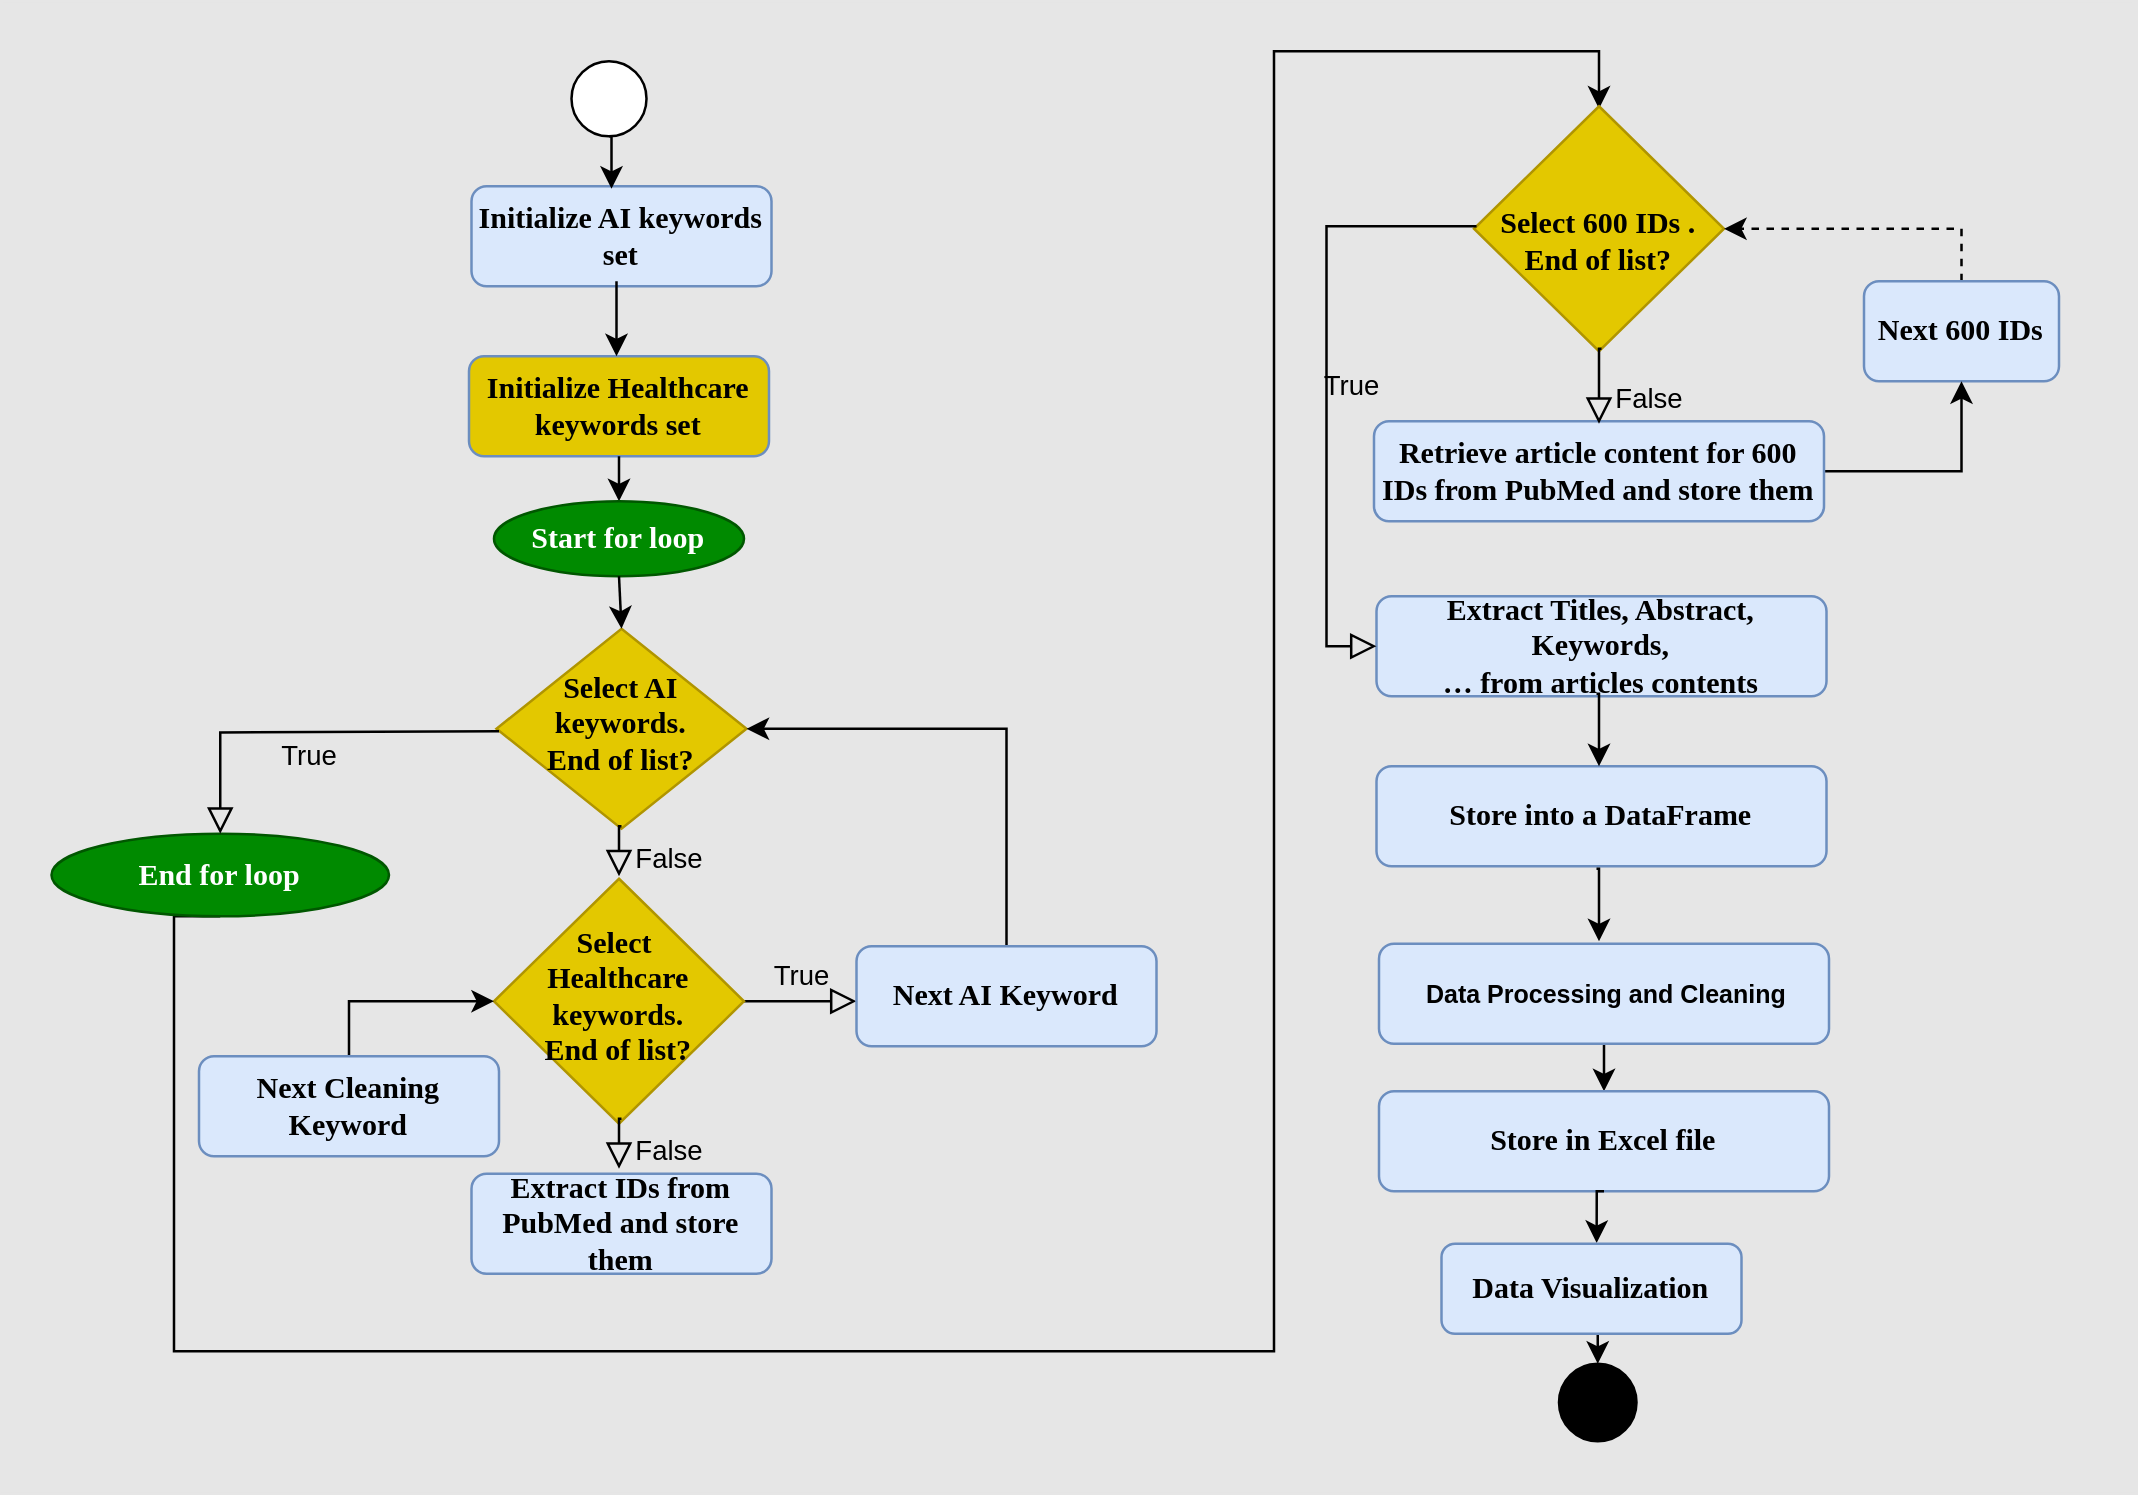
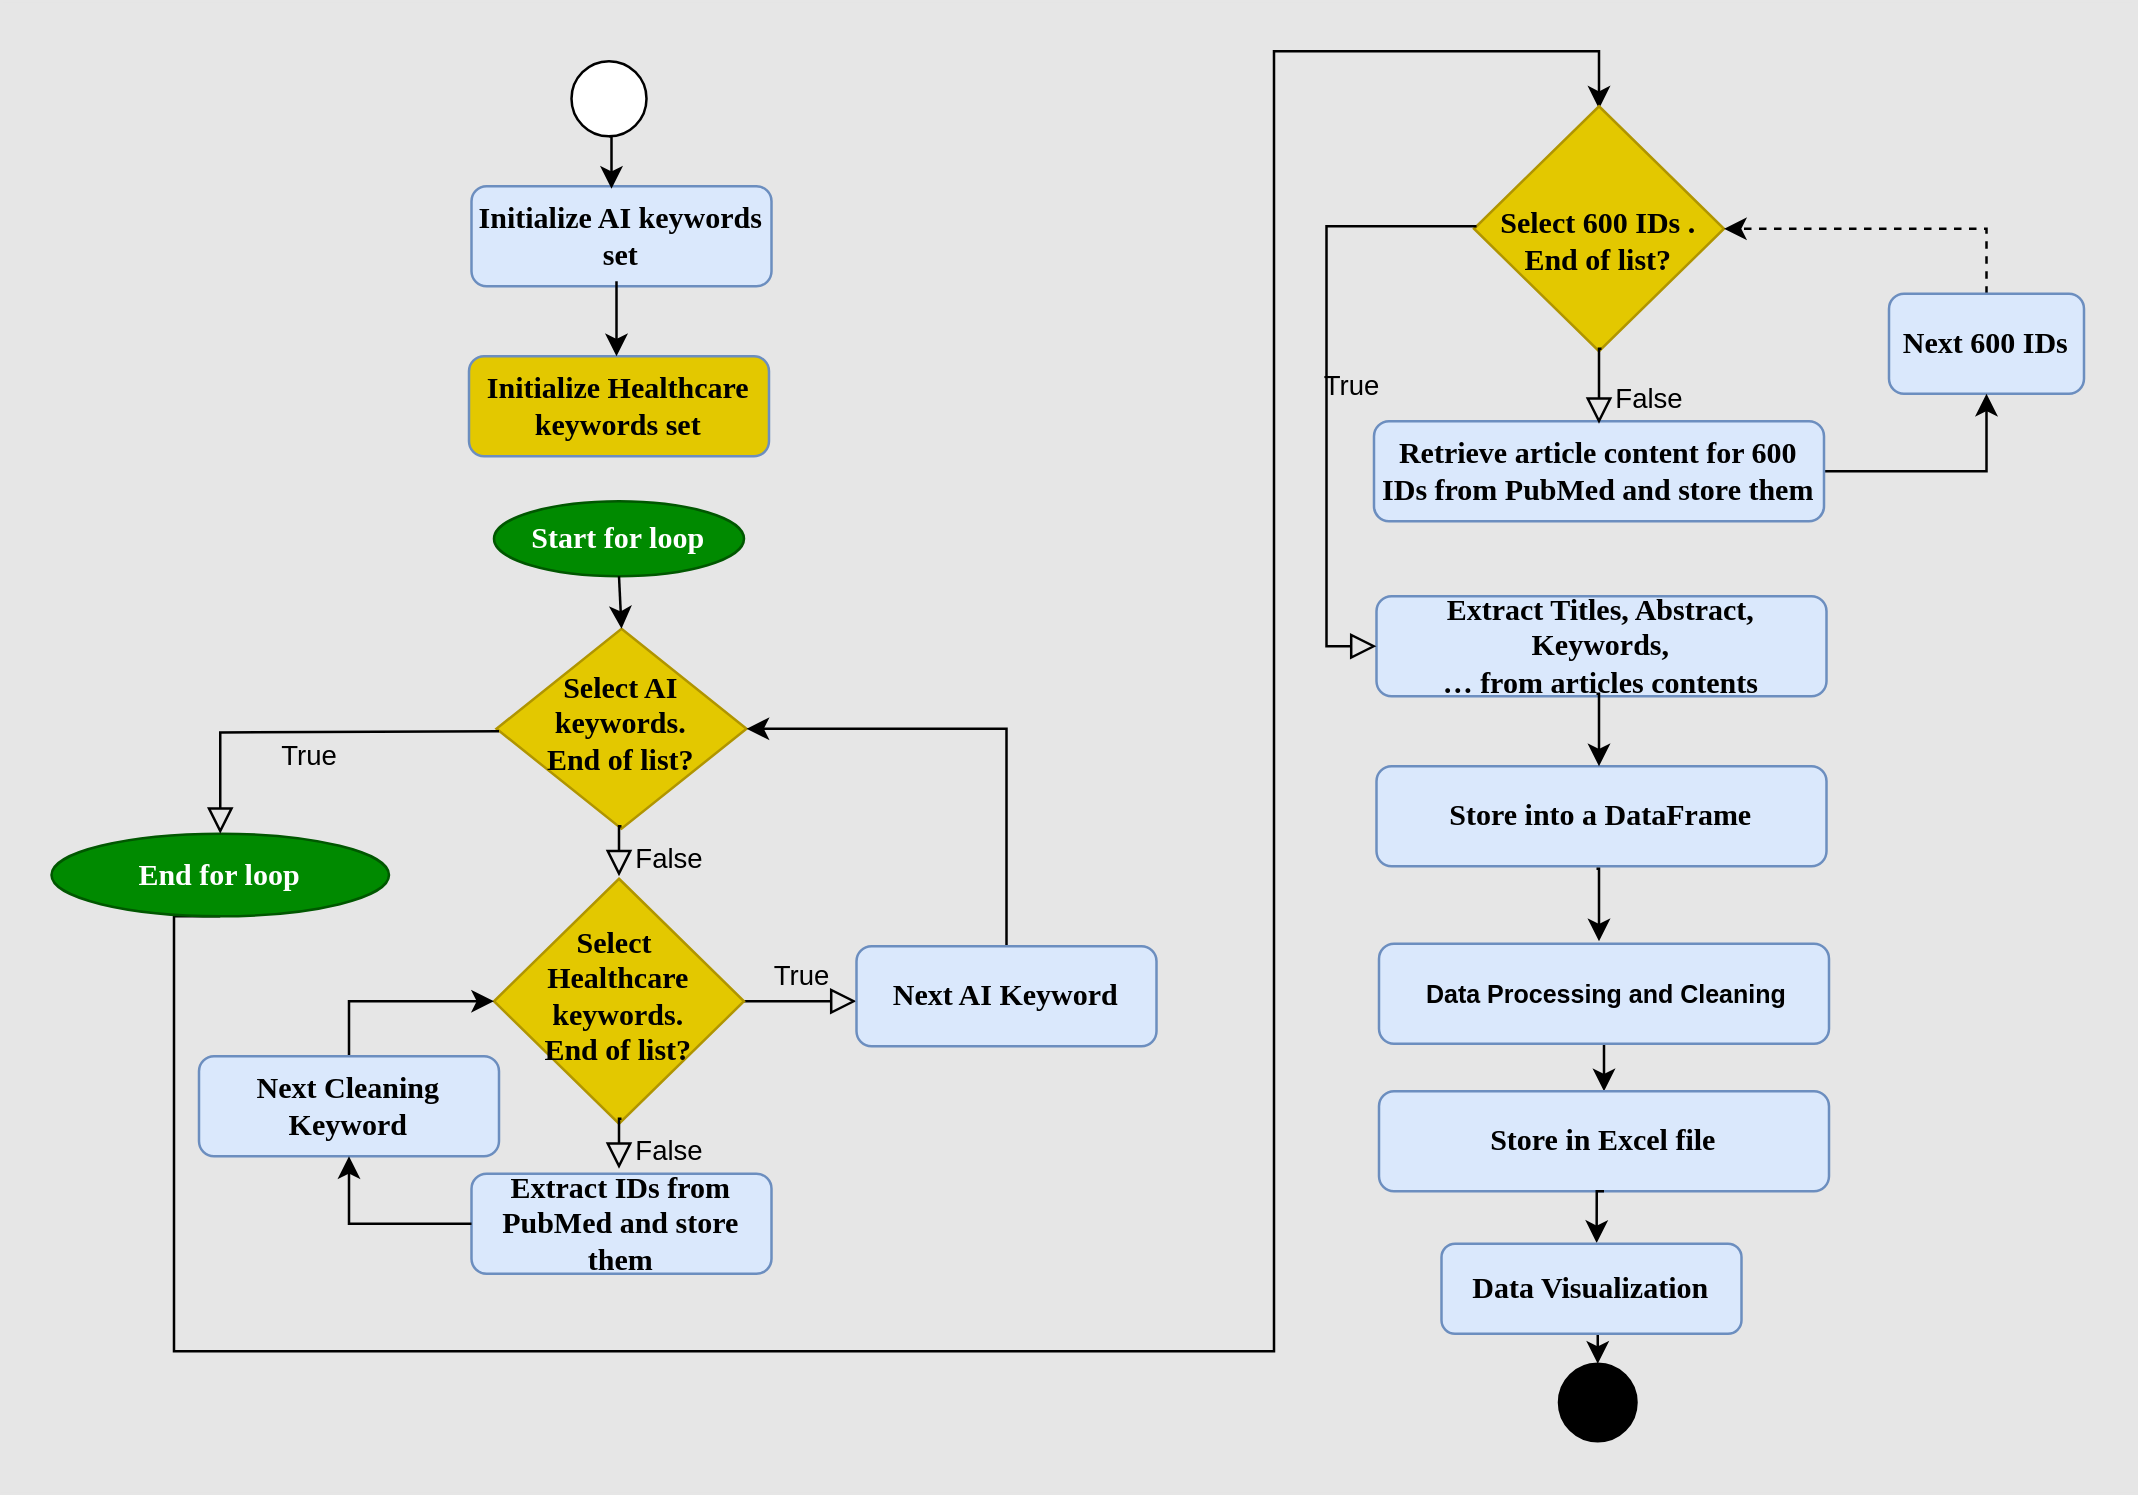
node "Next 600 IDs": moved (1961, 331) -> (1986, 344)
edge "Initialize Healthcare keywords set" -> "Start for loop": removed
edge "Extract IDs from PubMed and store them" -> "Next Cleaning Keyword": added
